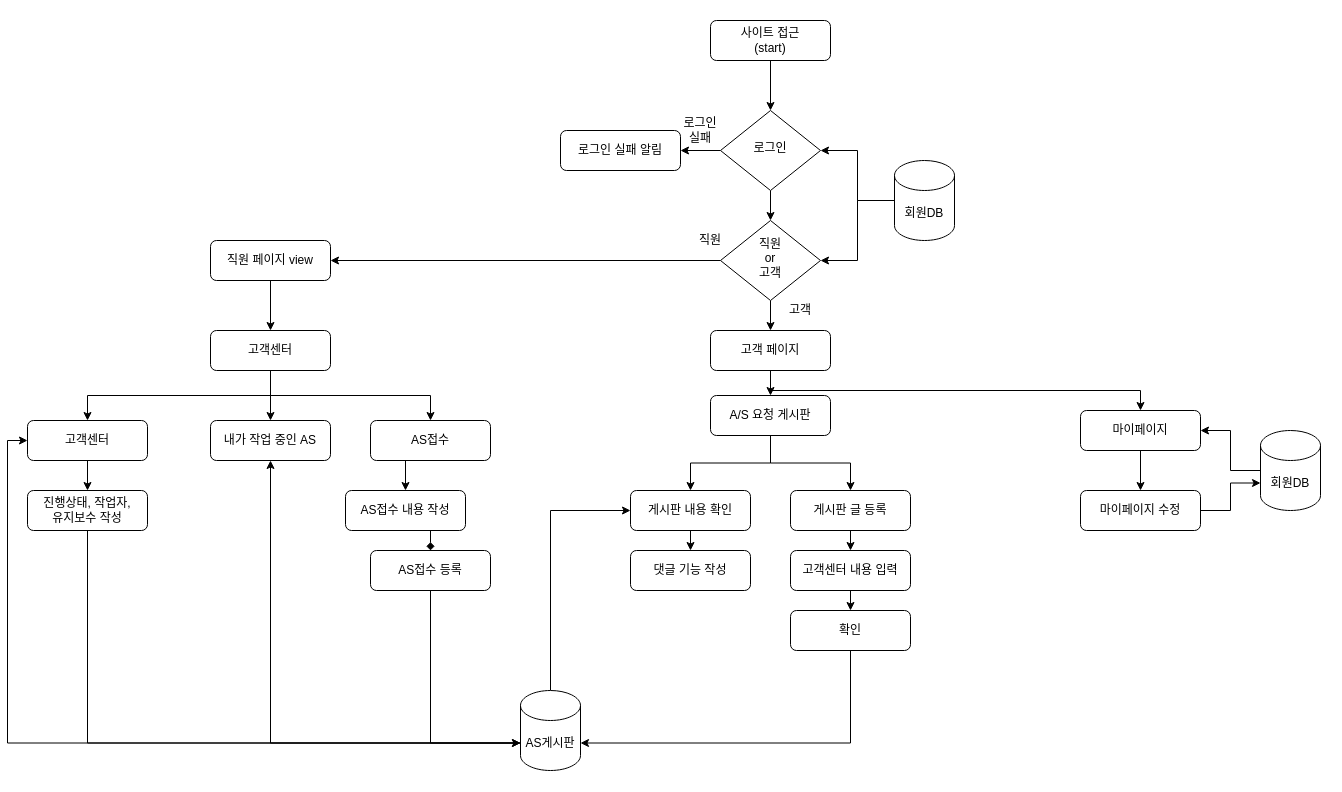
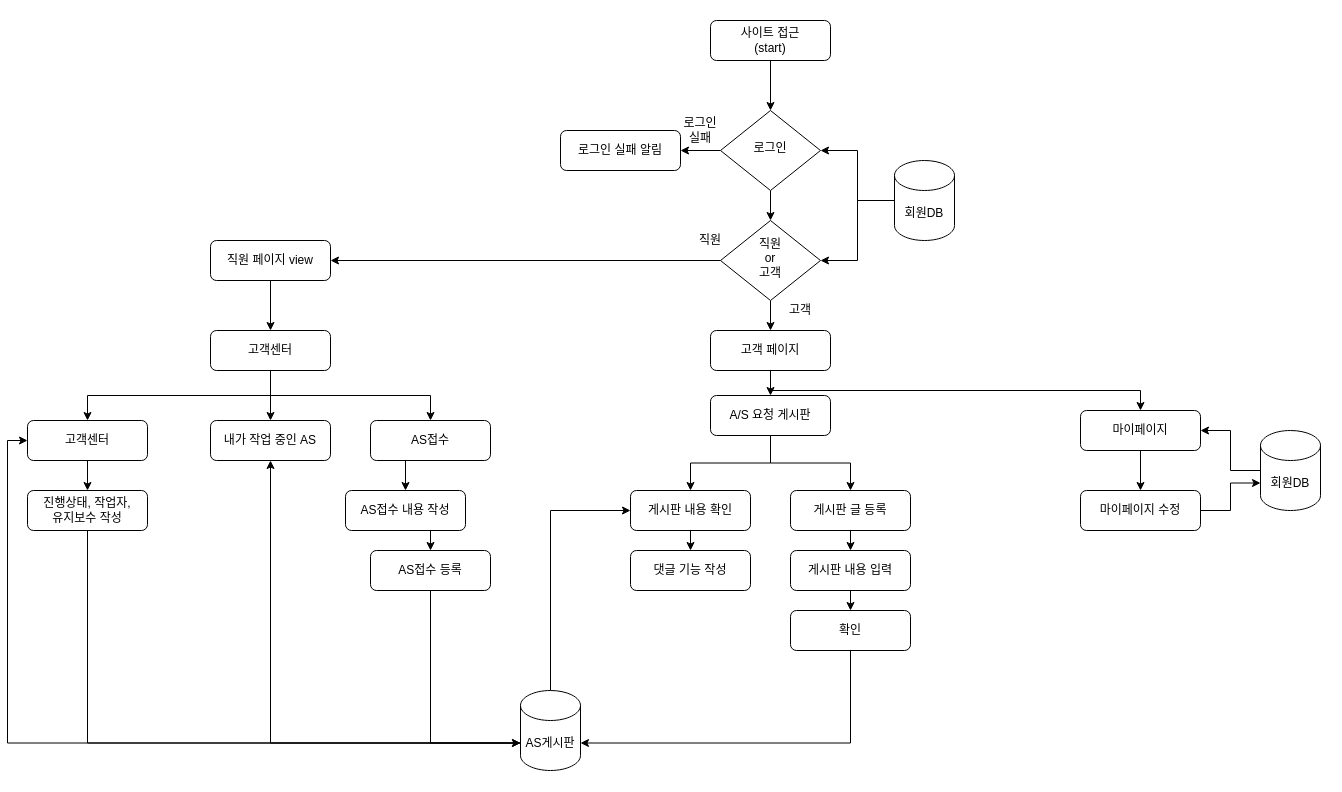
edge "AS접수 내용 작성" -> "AS접수 등록": arrowhead diamond -> classic
node "고객센터 내용 입력": label "고객센터 내용 입력" -> "게시판 내용 입력"
